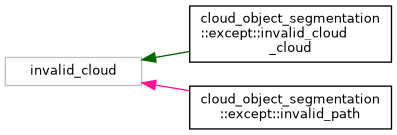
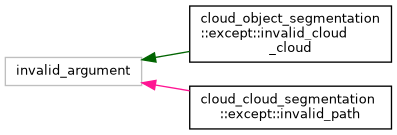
node "invalid_cloud": label "invalid_cloud" -> "invalid_argument"
node "cloud_object_segmentation ::except::invalid_path": label "cloud_object_segmentation ::except::invalid_path" -> "cloud_cloud_segmentation ::except::invalid_path"
